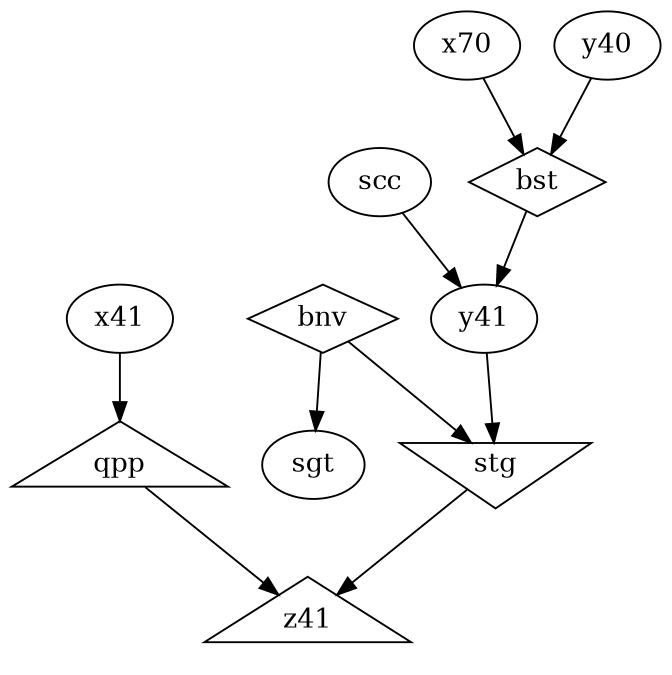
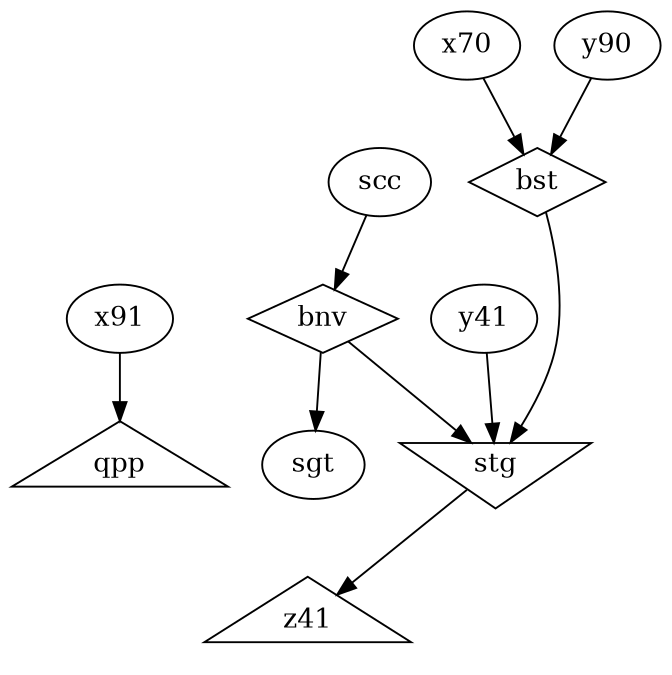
node "y40": label "y40" -> "y90"
edge "bst" -> "y41": now "bst" -> "stg"
edge "scc" -> "y41": now "scc" -> "bnv"
node "x41": label "x41" -> "x91"
edge "qpp" -> "z41": removed
